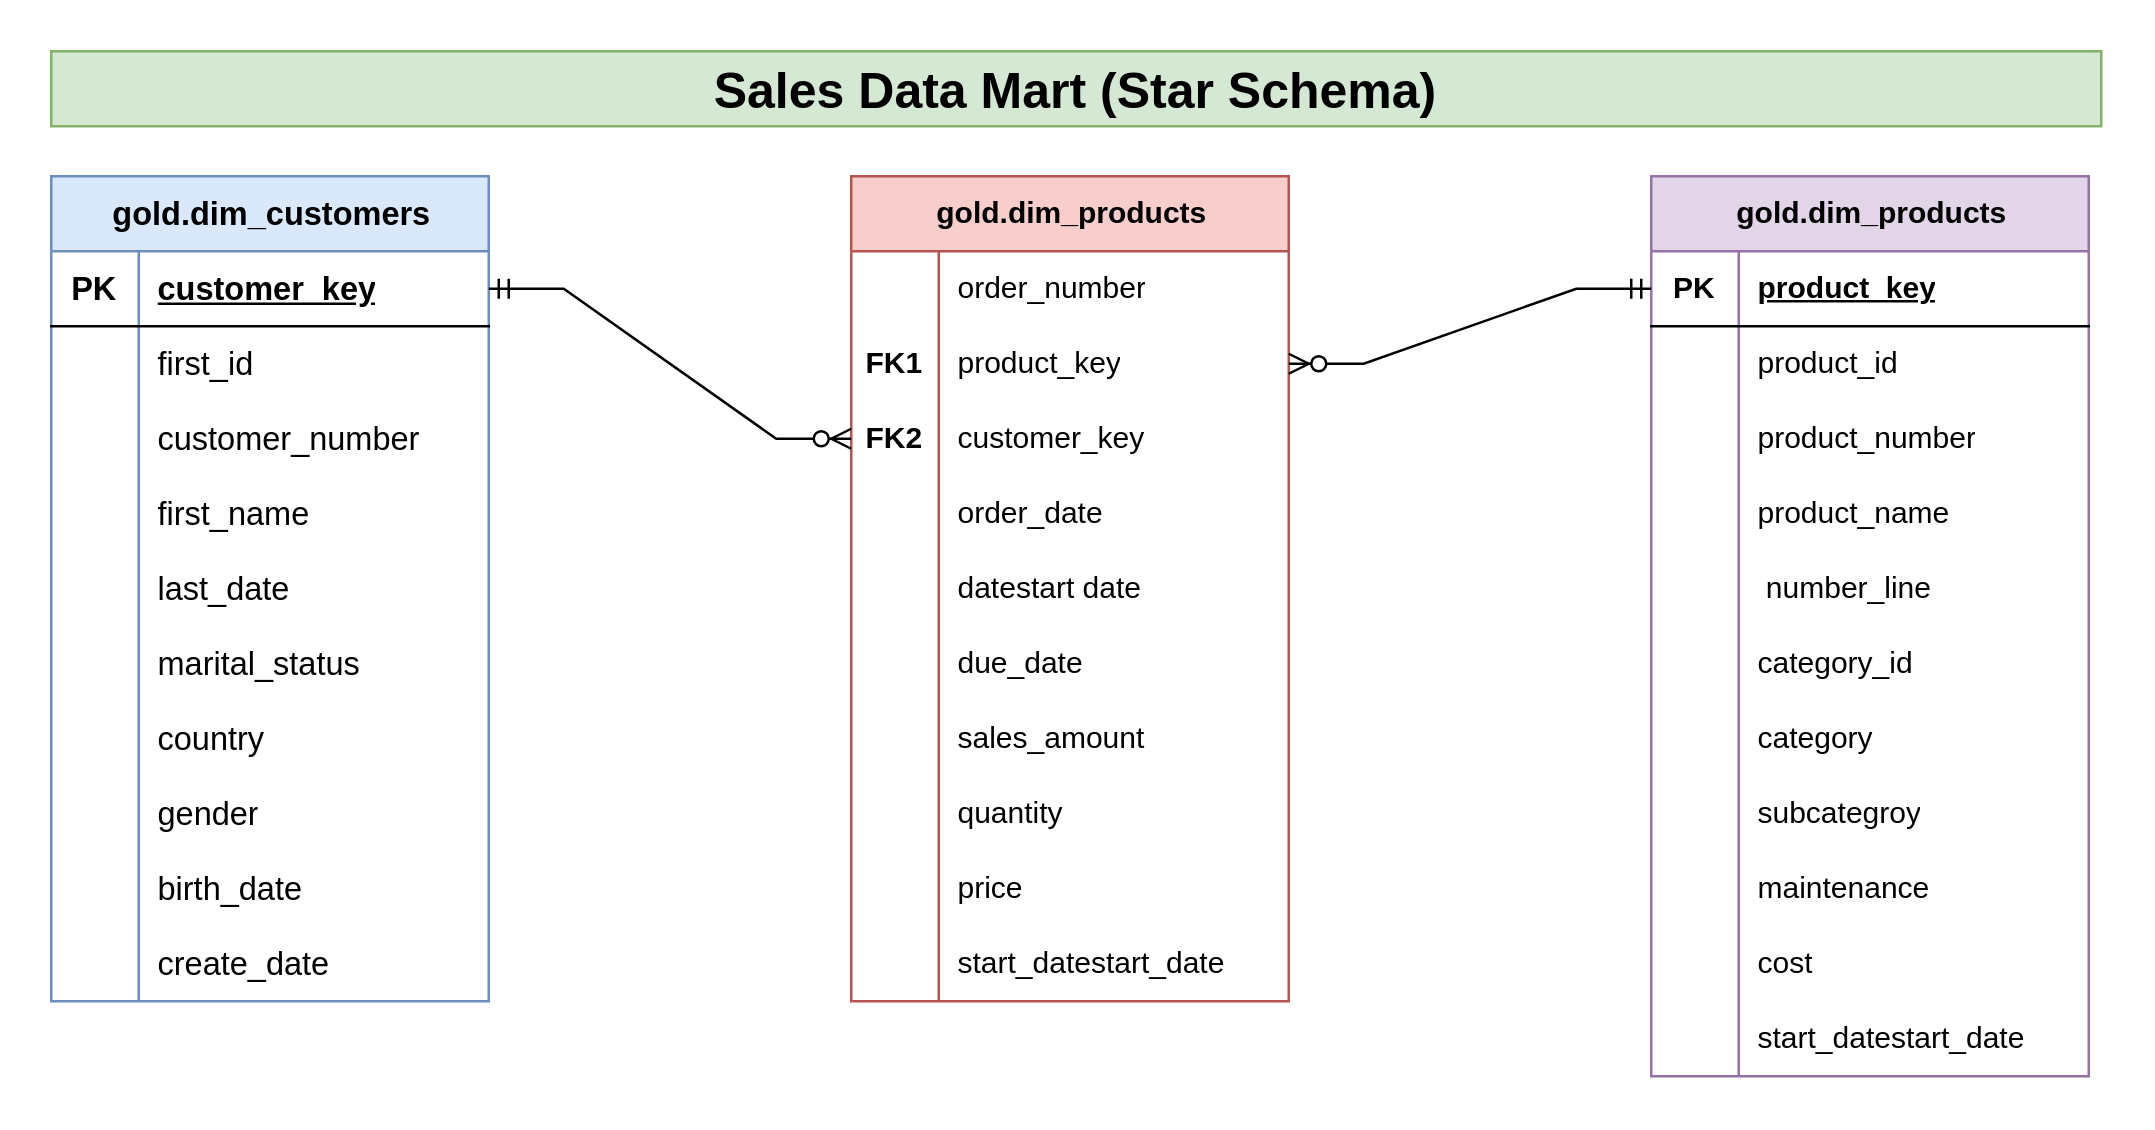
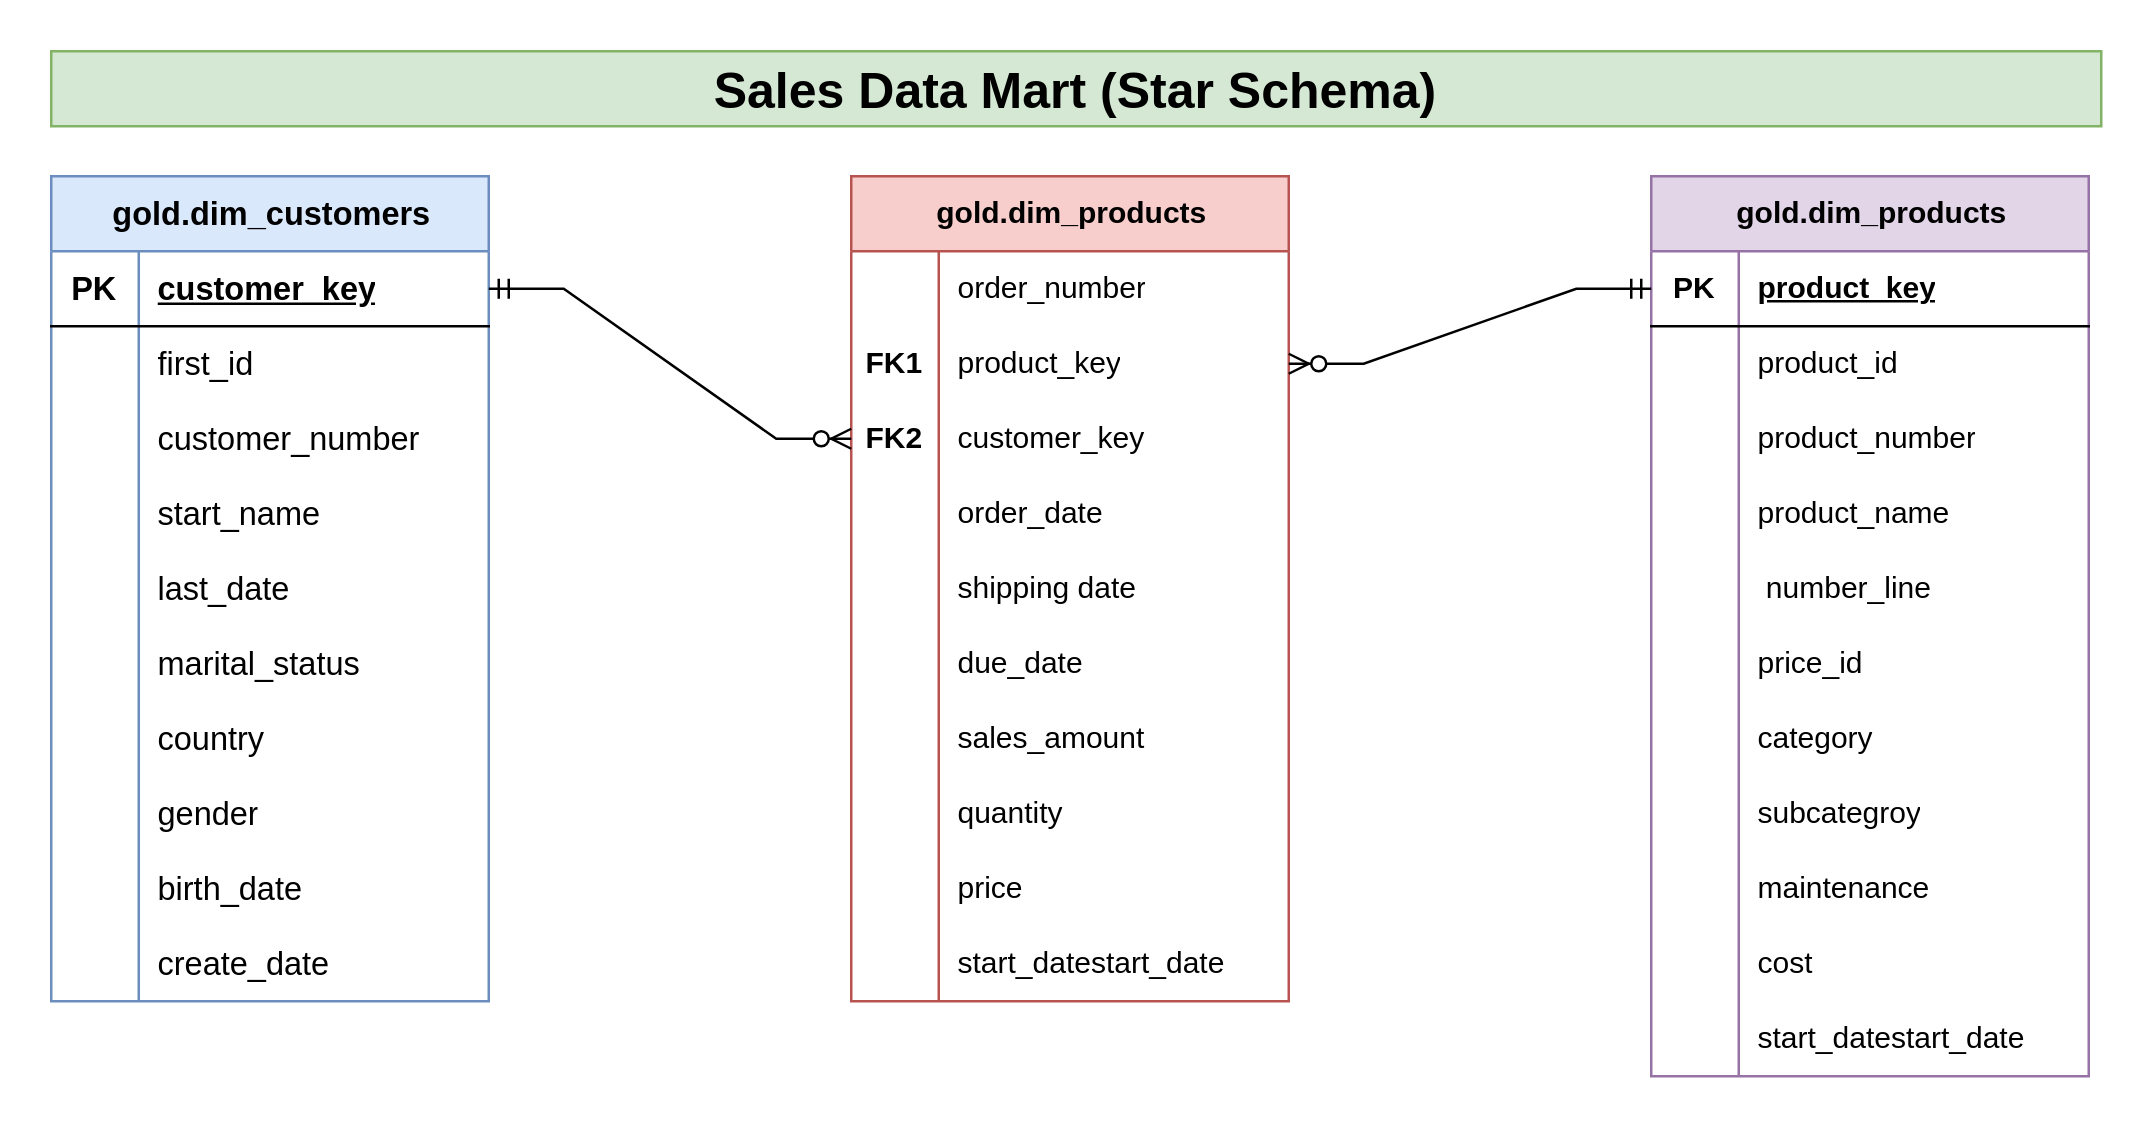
node "first_name": label "first_name" -> "start_name"
node "datestart date": label "datestart date" -> "shipping date"
node "category_id": label "category_id" -> "price_id"
